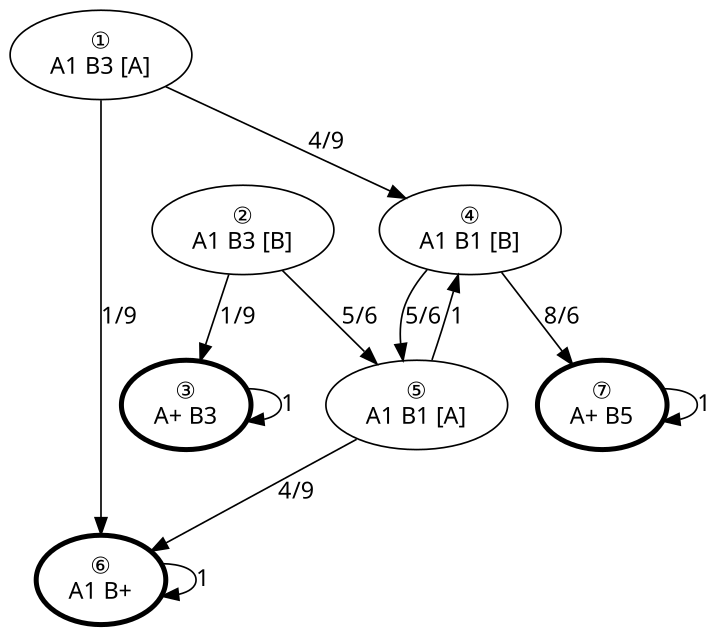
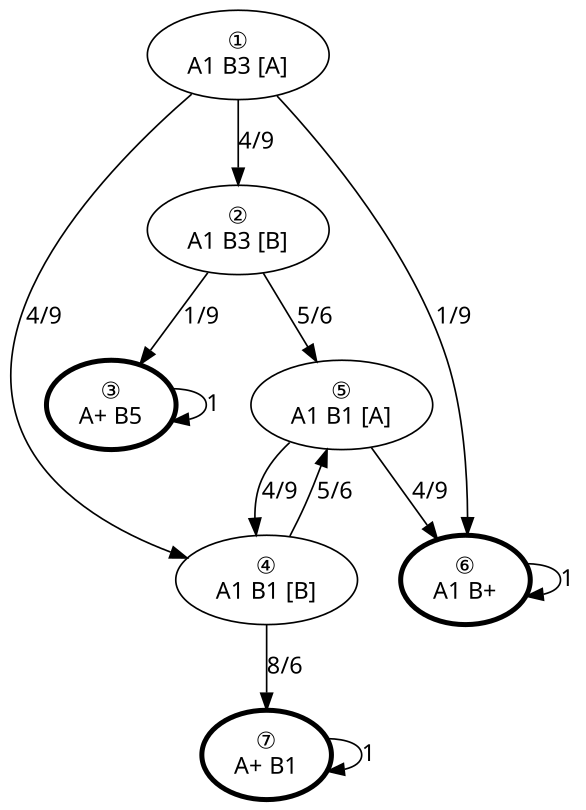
edge "① A1 B3 [A]" -> "② A1 B3 [B]": added, label "4/9"
edge "⑤ A1 B1 [A]" -> "④ A1 B1 [B]": label "1" -> "4/9"
node "③ A+ B3": label "③ A+ B3" -> "③ A+ B5"
node "⑦ A+ B5": label "⑦ A+ B5" -> "⑦ A+ B1"
